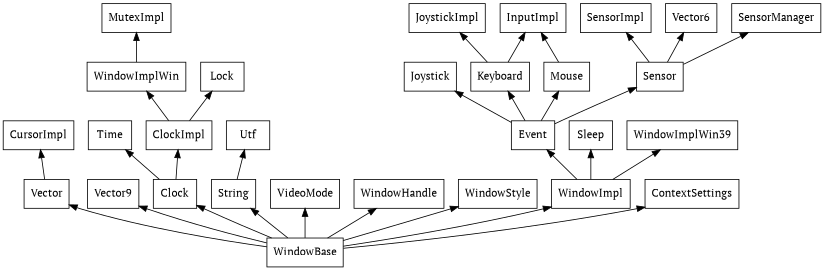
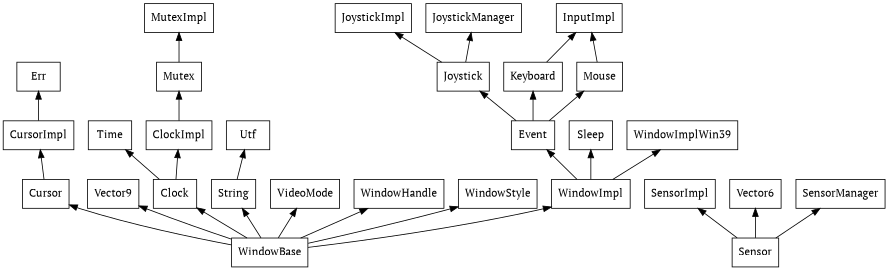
node "JoystickManager": added
edge "Keyboard" -> "JoystickImpl": now "Joystick" -> "JoystickImpl"
node "Err": added
node "WindowImplWin": label "WindowImplWin" -> "Mutex"
node "Lock": removed
edge "Event" -> "Sensor": removed
node "Vector": label "Vector" -> "Cursor"
node "ContextSettings": removed
